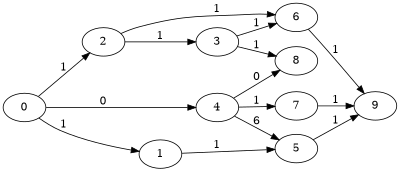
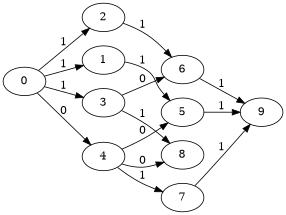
edge "3" -> "6": label "1" -> "0"
edge "2" -> "3": now "0" -> "3"
edge "4" -> "5": label "6" -> "0"
